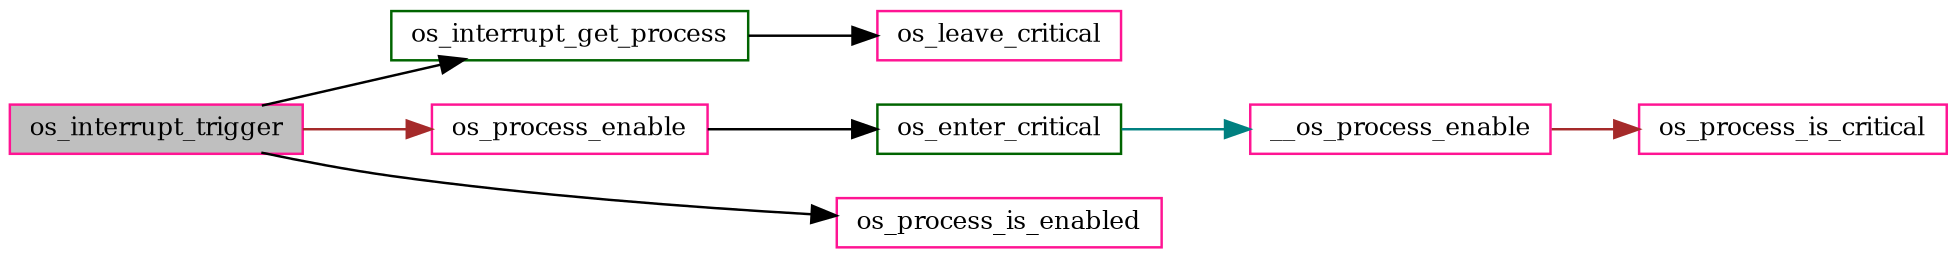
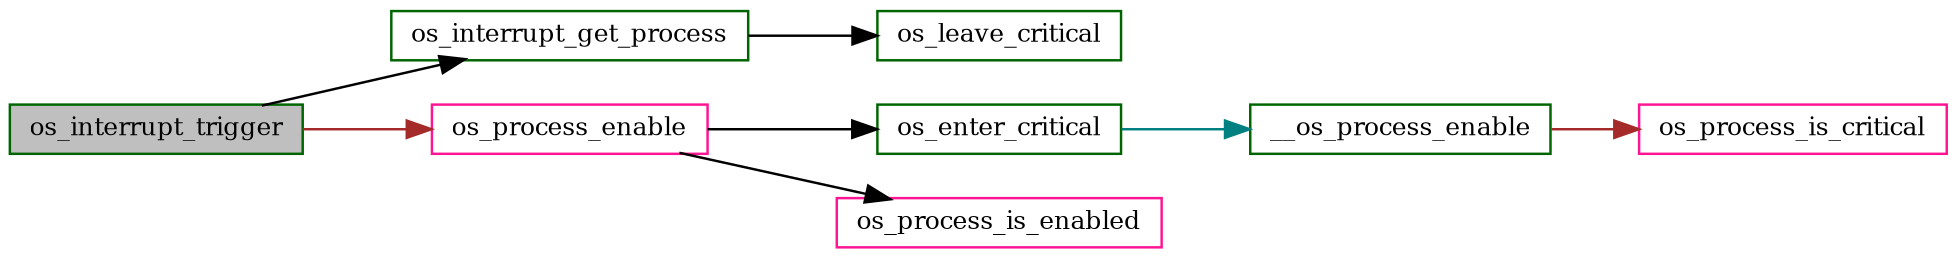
node "os_leave_critical": color deeppink -> darkgreen
node "os_interrupt_trigger": color deeppink -> darkgreen
node "__os_process_enable": color deeppink -> darkgreen
edge "os_interrupt_trigger" -> "os_process_is_enabled": now "os_process_enable" -> "os_process_is_enabled"
